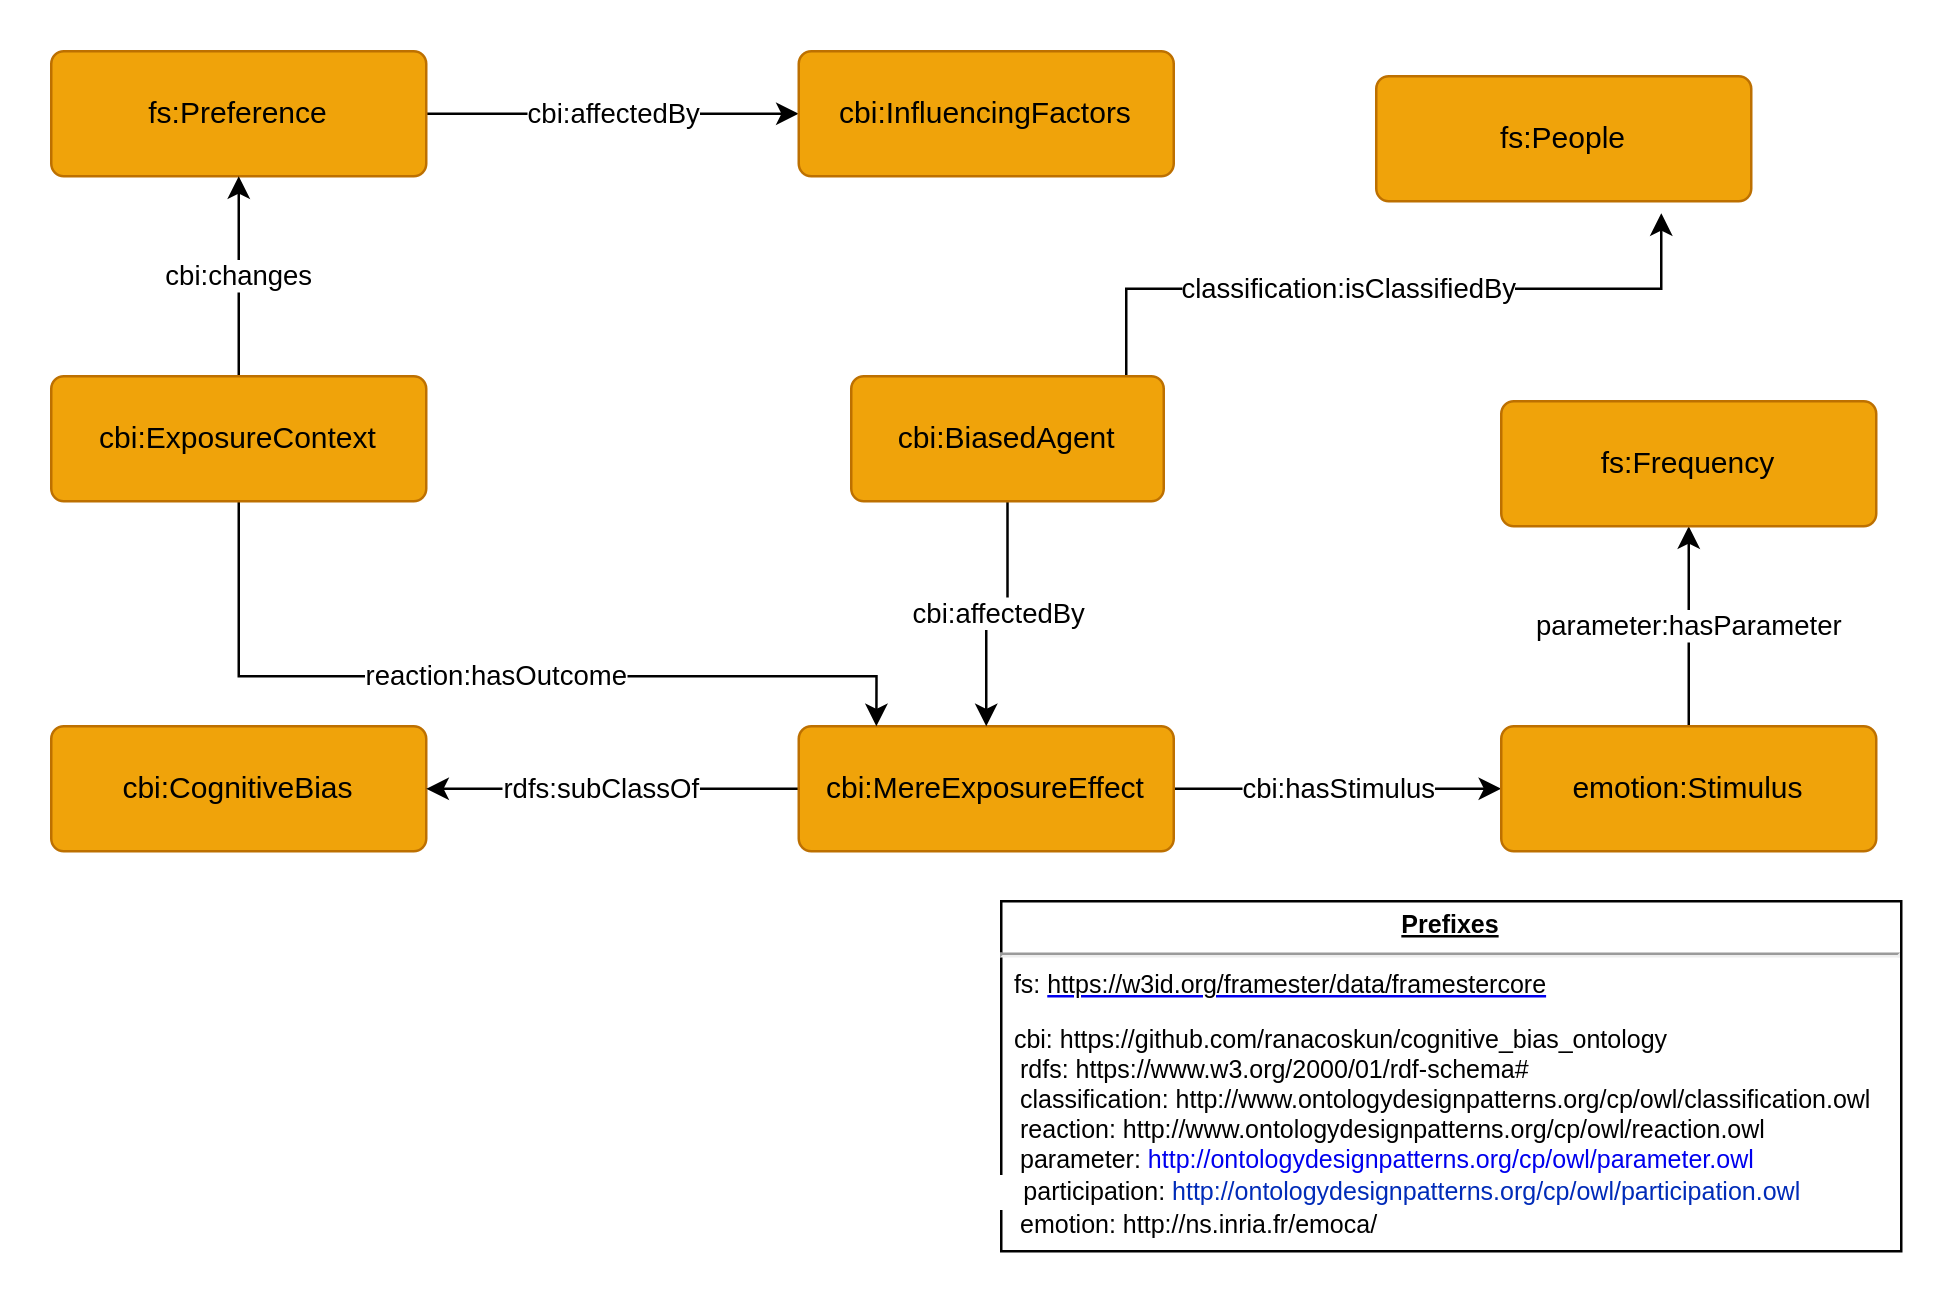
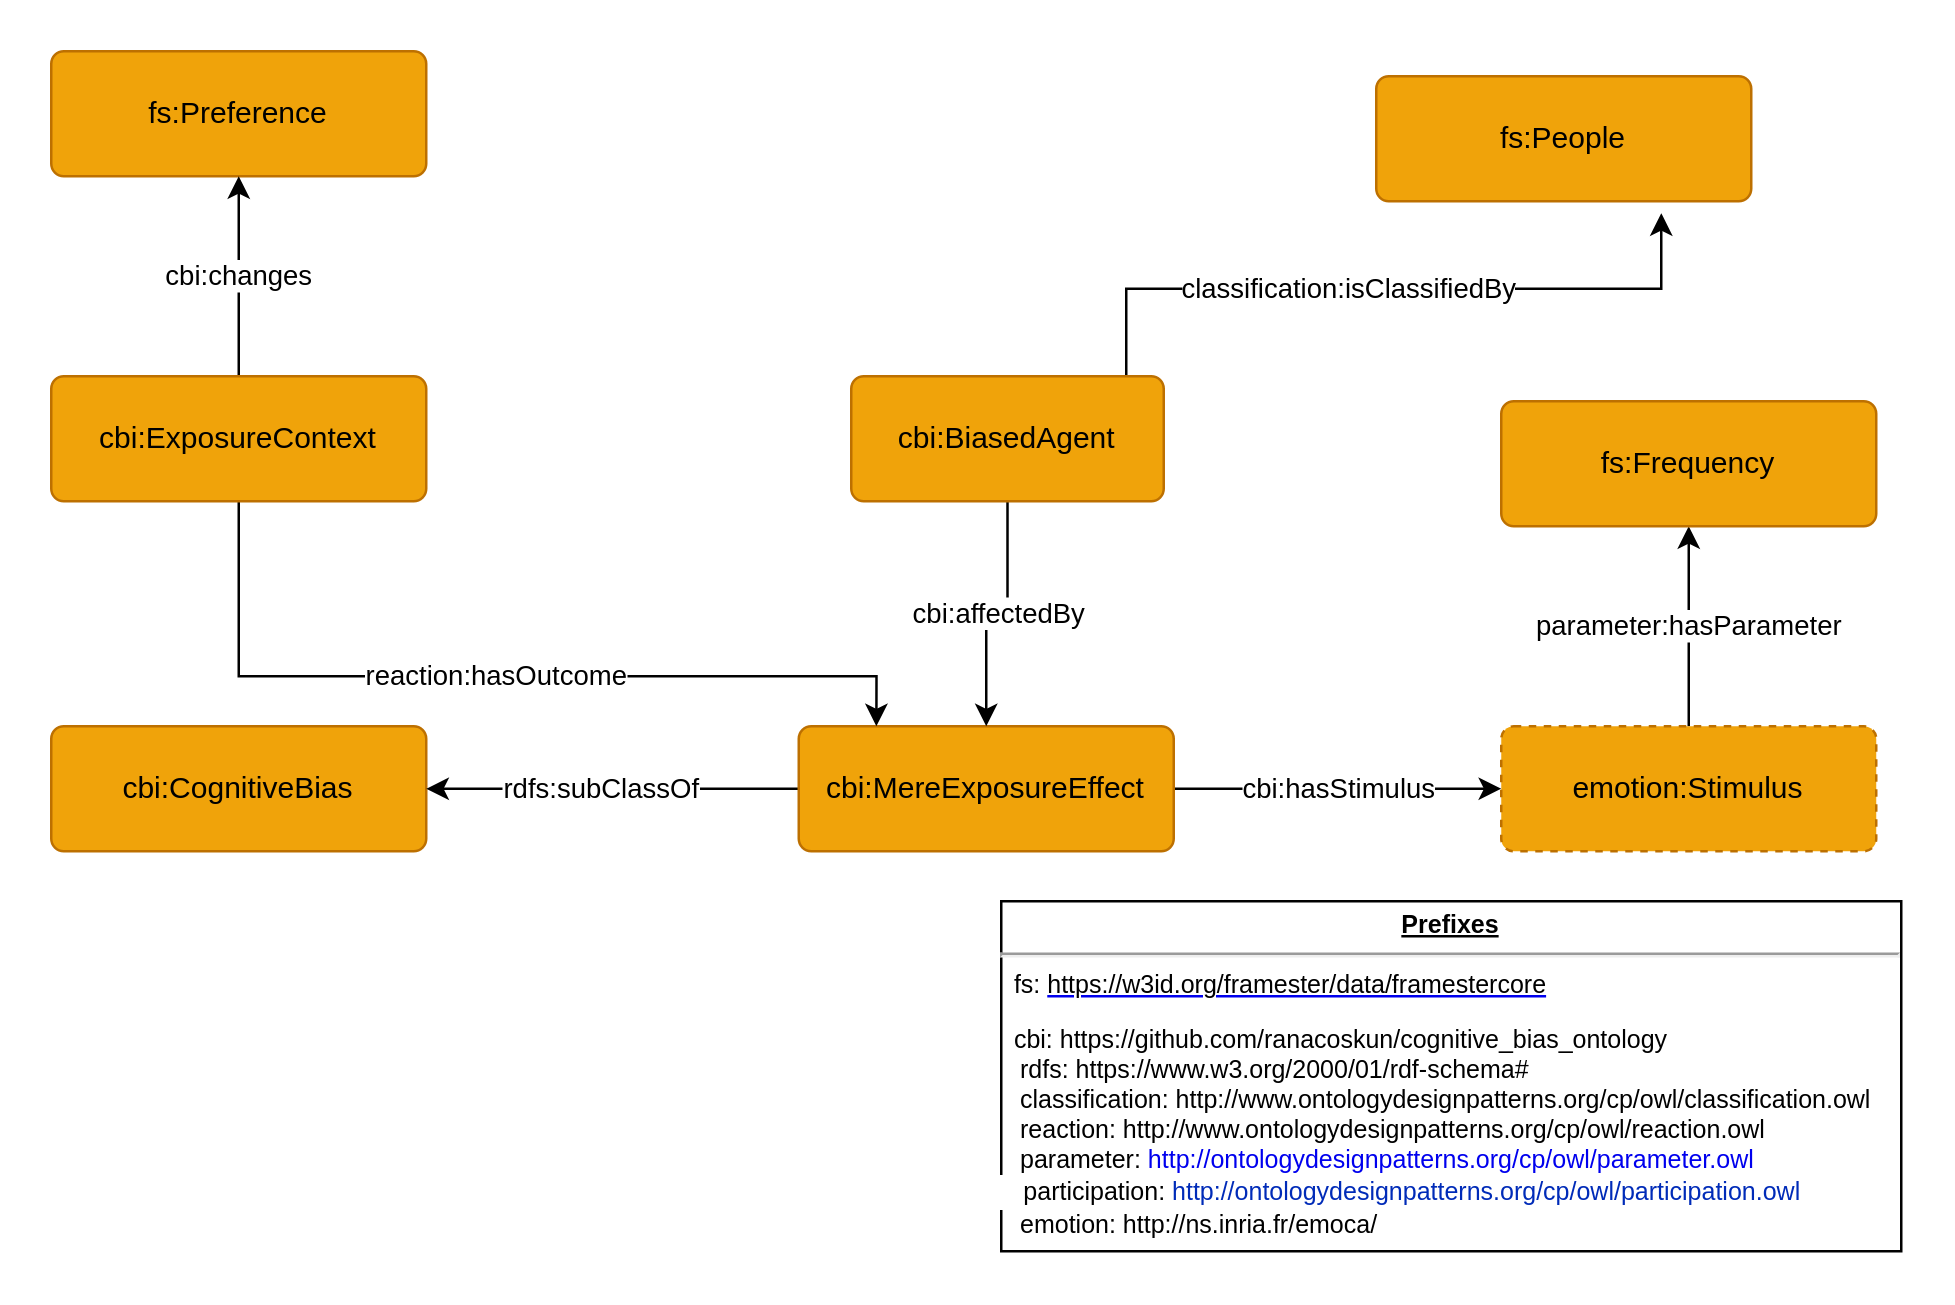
edge "fs:Preference" -> "cbi:InfluencingFactors": removed, label "cbi:affectedBy"
node "cbi:InfluencingFactors": removed
node "emotion:Stimulus": style solid -> dashed
